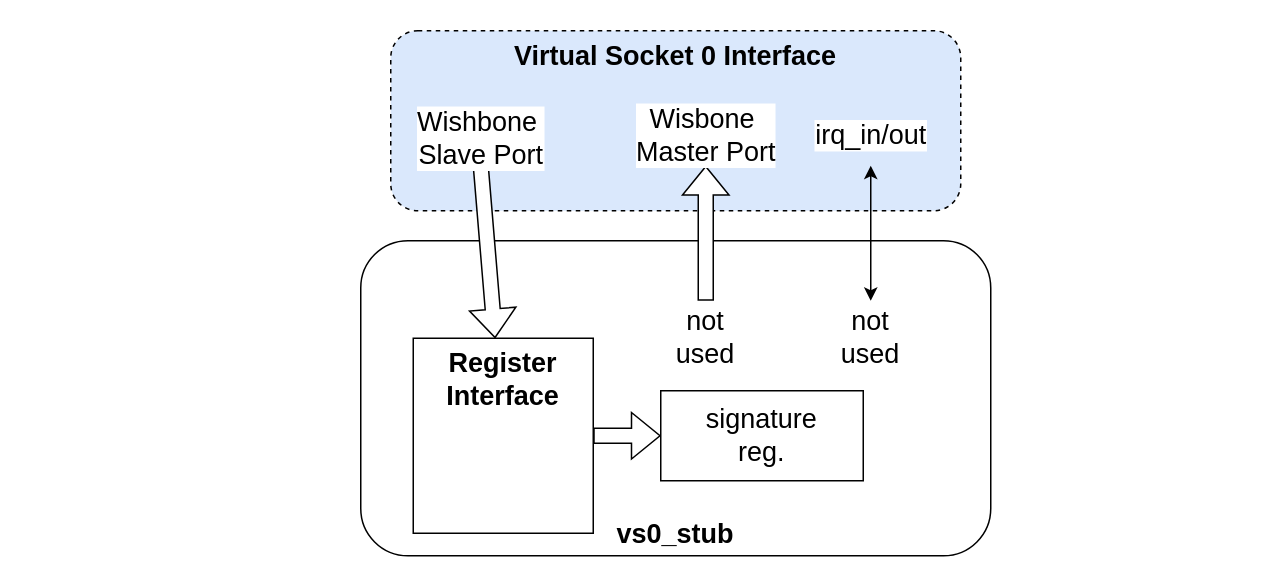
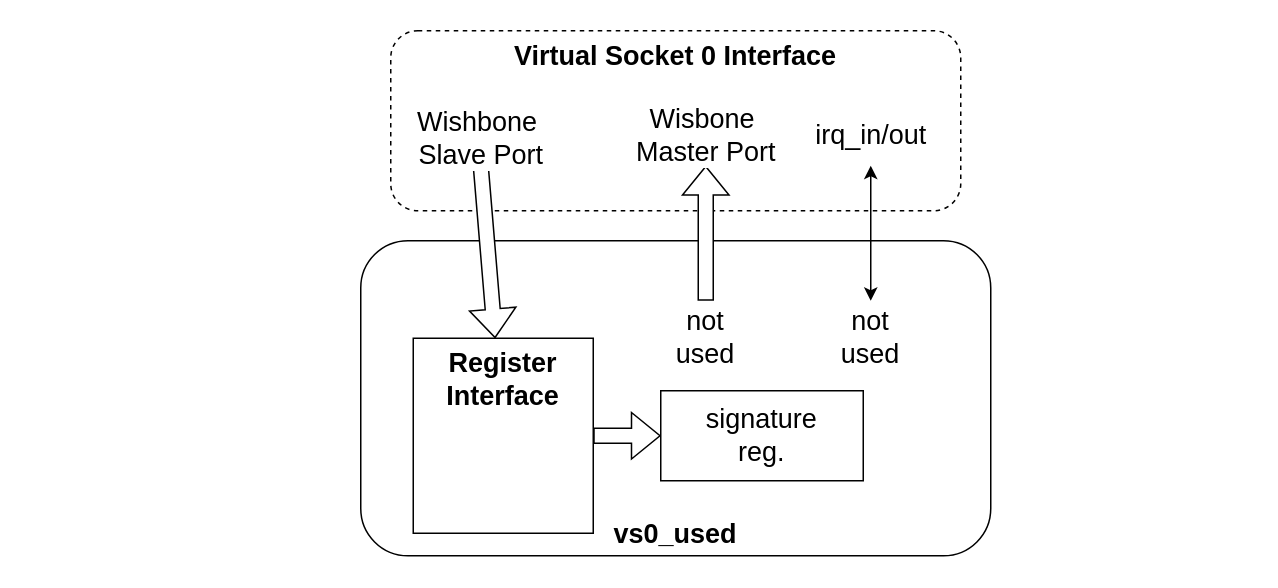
node "Virtual Socket 0 Interface": fillcolor #dae8fc -> #ffffff
node "vs0_stub": label "vs0_stub" -> "vs0_used"
